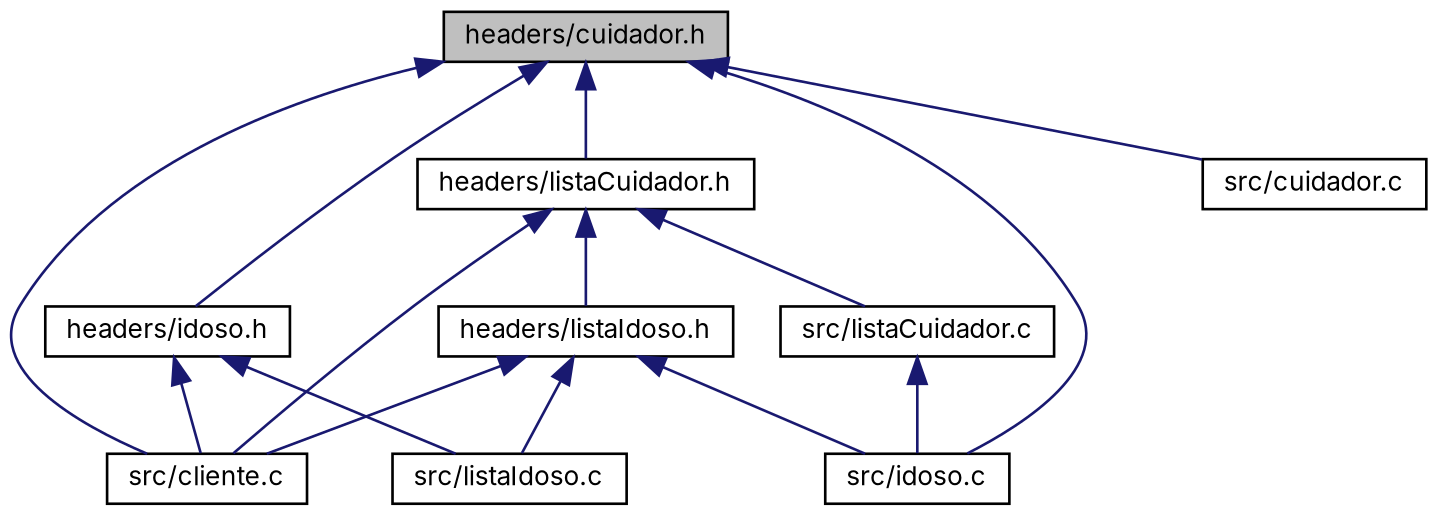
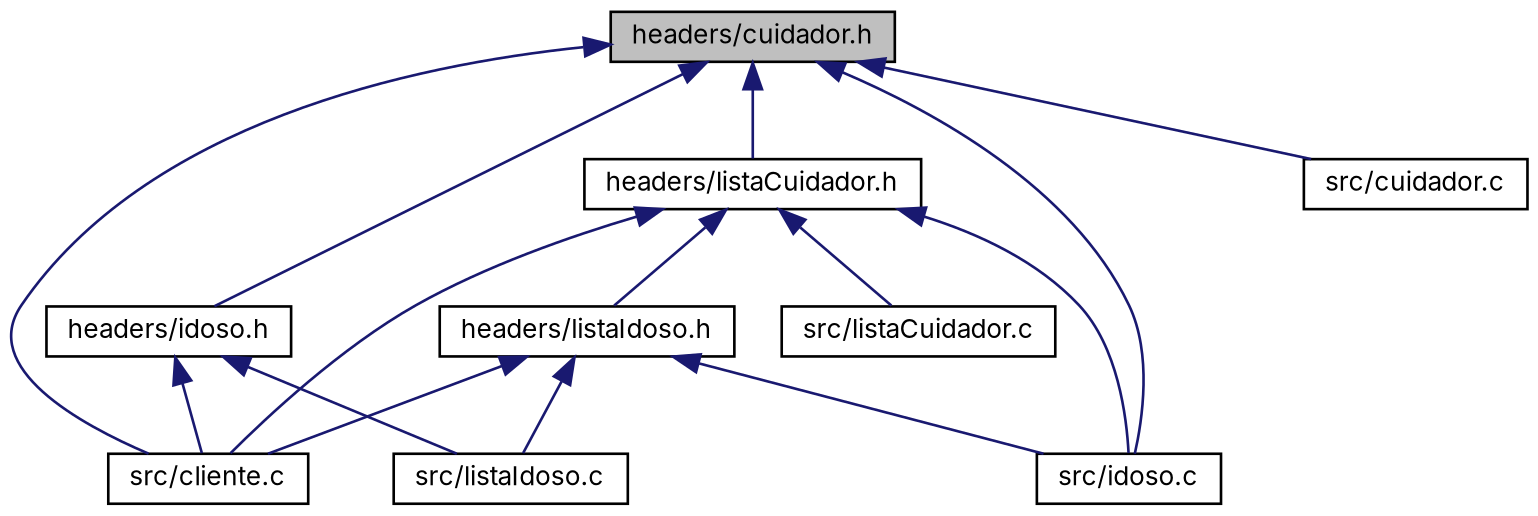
edge "src/idoso.c" -> "src/listaCuidador.c": now "src/idoso.c" -> "headers/listaCuidador.h"
